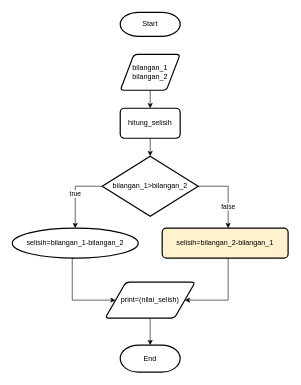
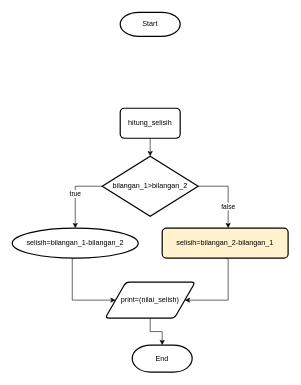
node "bilangan_1 bilangan_2": removed
edge "bilangan_1 bilangan_2" -> "hitung_selisih": removed
node "End": moved (150, 359) -> (162, 359)
